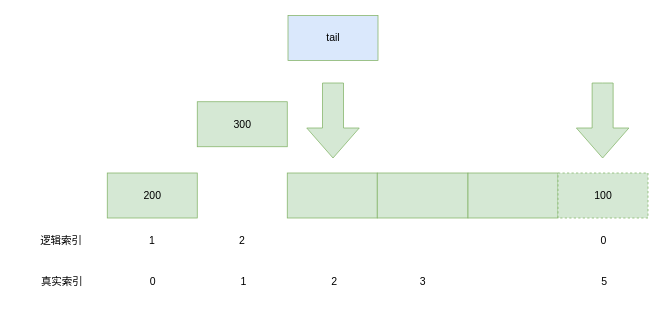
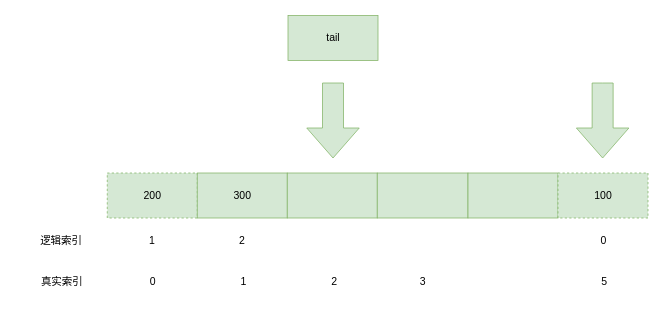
node "tail": fillcolor #dae8fc -> #d5e8d4
node "300": moved (242, 124) -> (242, 195)
node "200": style solid -> dashed
